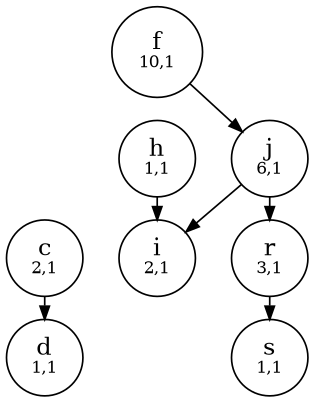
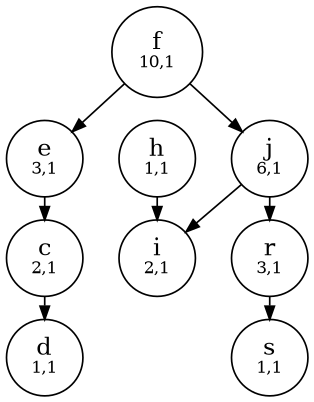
node "e": added
